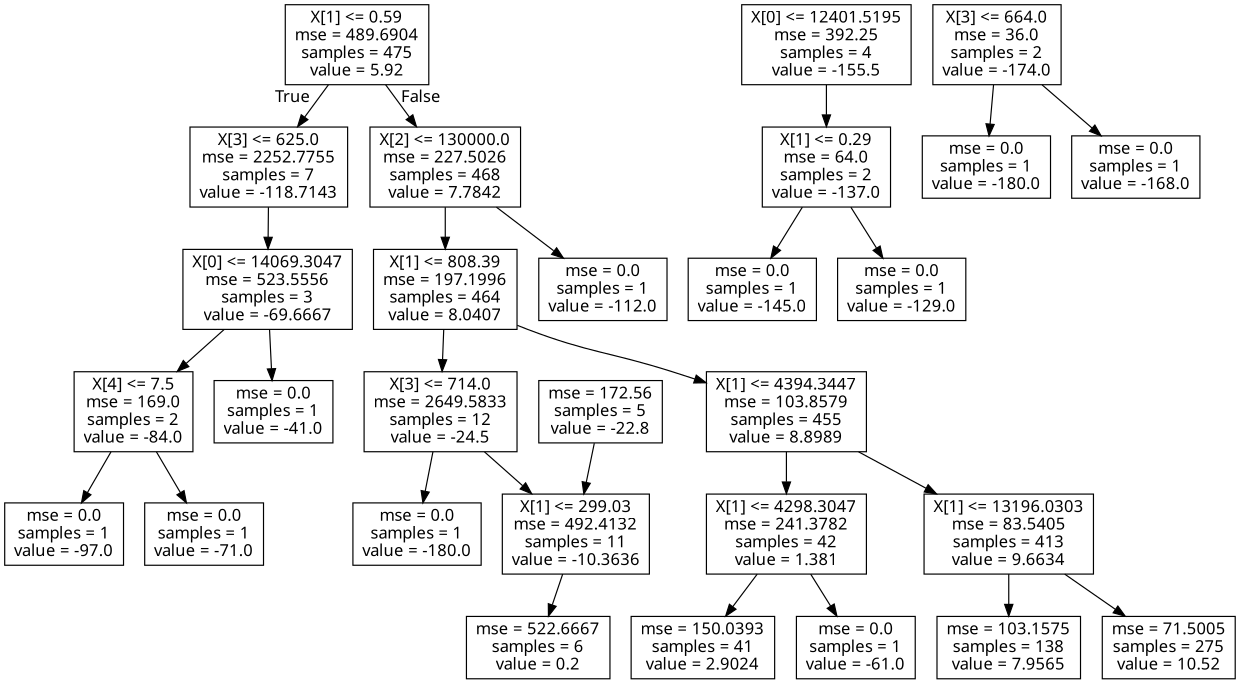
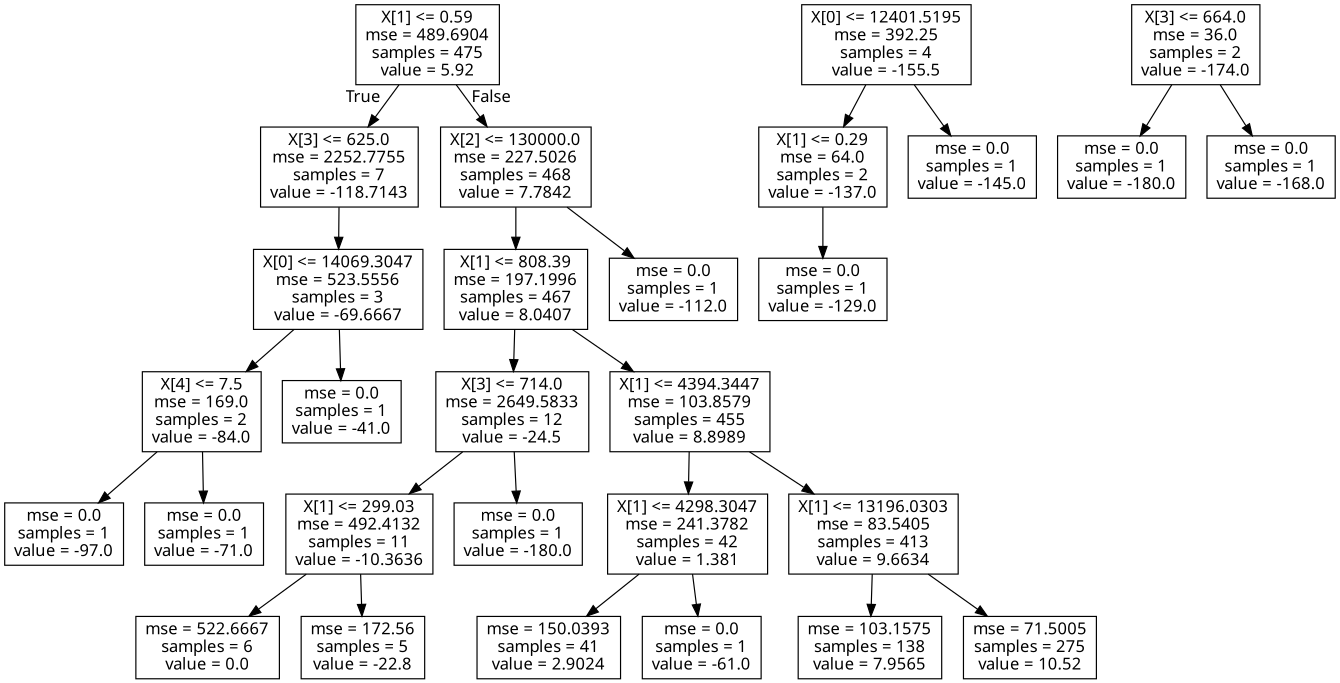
edge "X[1] <= 0.29 mse = 64.0 samples = 2 value = -137.0" -> "mse = 0.0 samples = 1 value = -145.0": now "X[0] <= 12401.5195 mse = 392.25 samples = 4 value = -155.5" -> "mse = 0.0 samples = 1 value = -145.0"
node "X[1] <= 808.39 mse = 197.1996 samples = 464 value = 8.0407": label "X[1] <= 808.39 mse = 197.1996 samples = 464 value = 8.0407" -> "X[1] <= 808.39 mse = 197.1996 samples = 467 value = 8.0407"
edge "mse = 172.56 samples = 5 value = -22.8" -> "X[1] <= 299.03 mse = 492.4132 samples = 11 value = -10.3636": reversed
node "mse = 522.6667 samples = 6 value = 0.2": label "mse = 522.6667 samples = 6 value = 0.2" -> "mse = 522.6667 samples = 6 value = 0.0"
